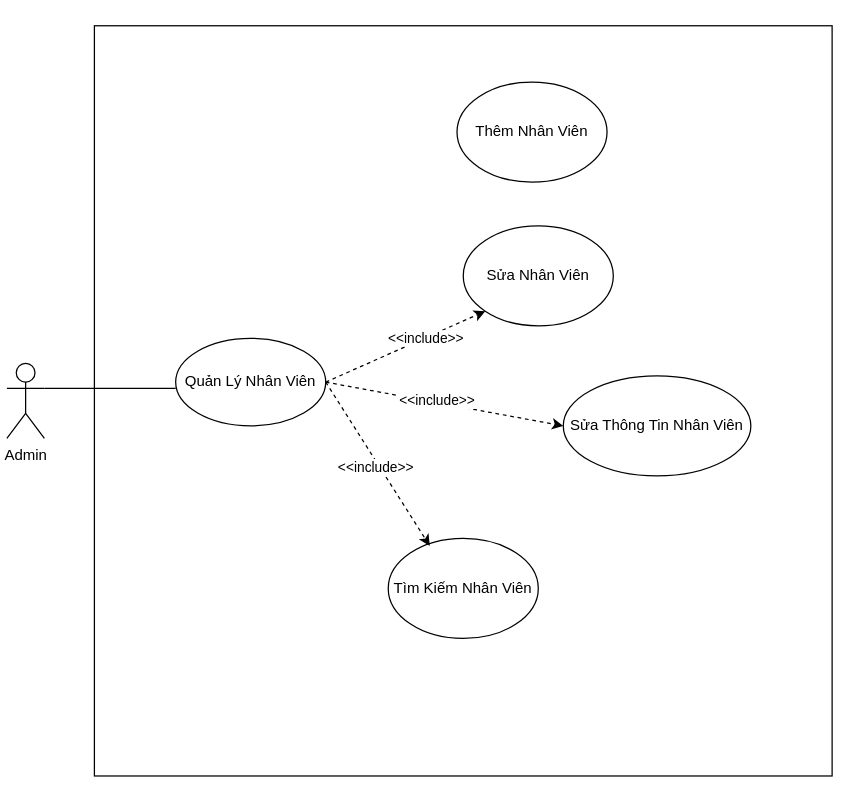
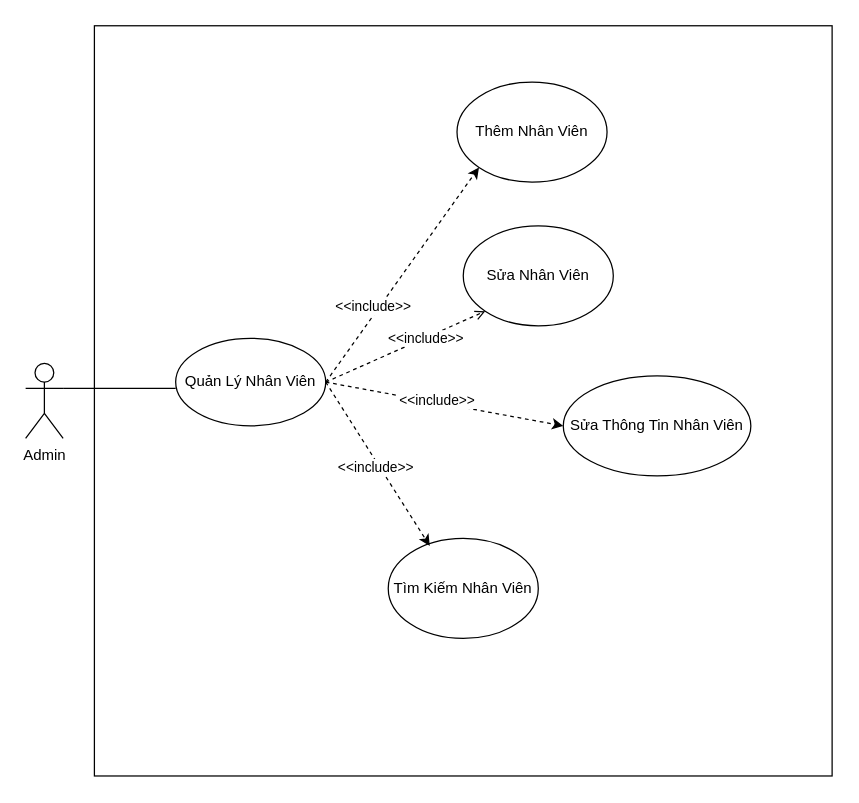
edge "Quản Lý Nhân Viên" -> "Thêm Nhân Viên": added, label "<<include>>"
edge "Quản Lý Nhân Viên" -> "Sửa Nhân Viên": arrowhead classic -> open
node "Admin": moved (26, 401) -> (44, 401)
